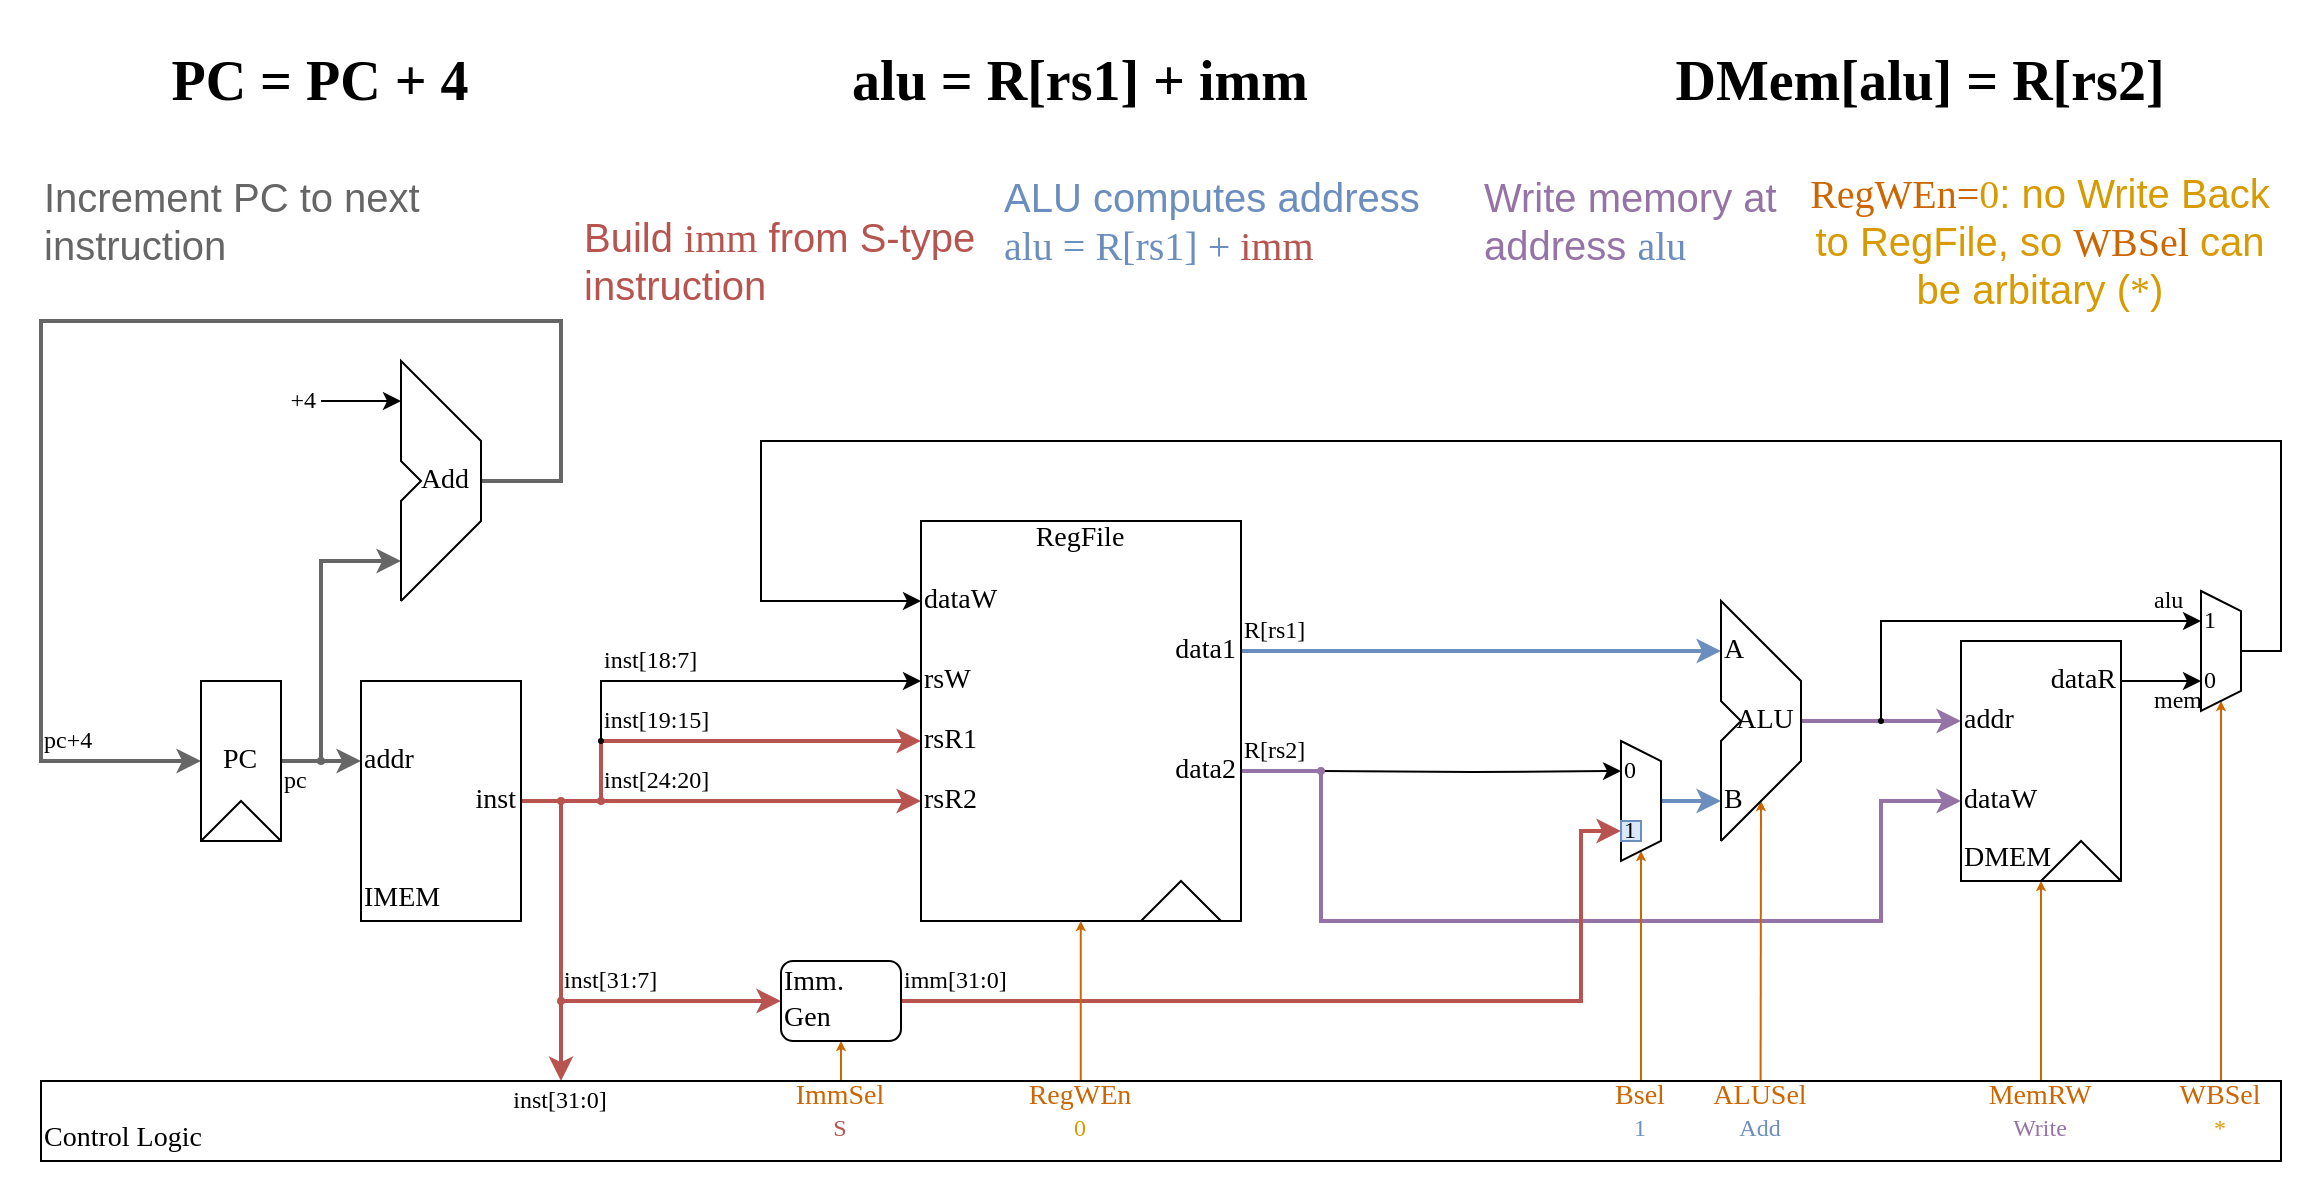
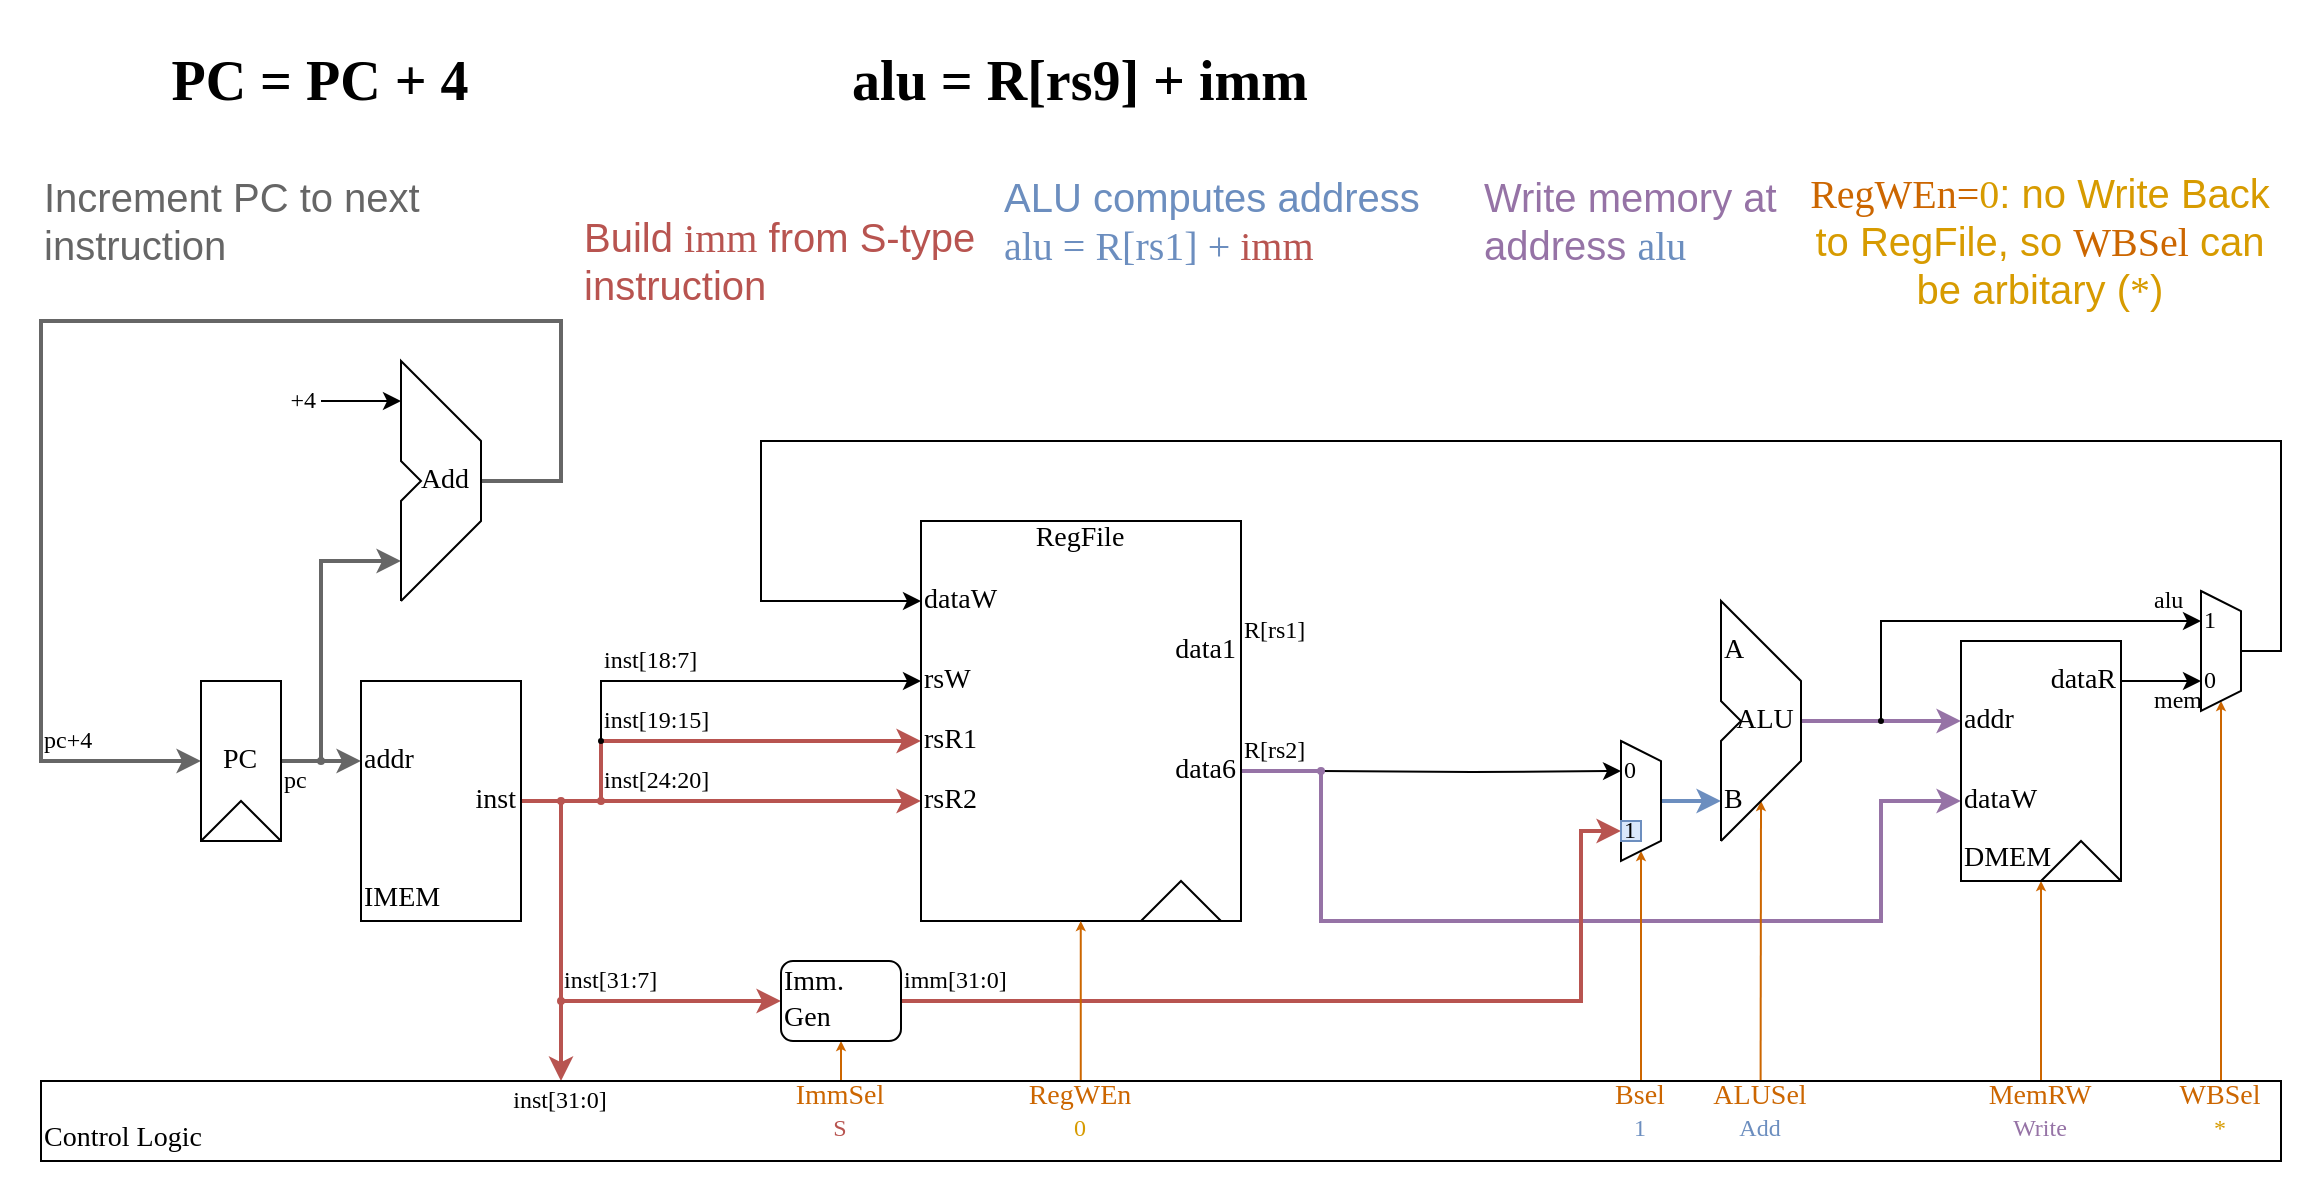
node "alu = R[rs1] + imm": label "alu = R[rs1] + imm" -> "alu = R[rs9] + imm"
node "DMem[alu] = R[rs2]": removed
edge "data1" -> "A": removed
node "data2": label "data2" -> "data6"
